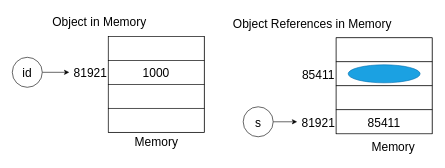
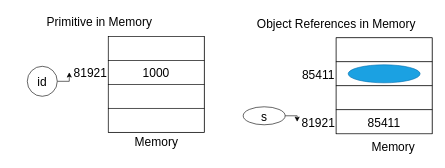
node "Object in Memory": label "Object in Memory" -> "Primitive in Memory"
node "Object References in Memory": moved (312, 23) -> (336, 23)
node "id": moved (27, 72) -> (42, 81)
node "s": size 30x30 -> 42x18
